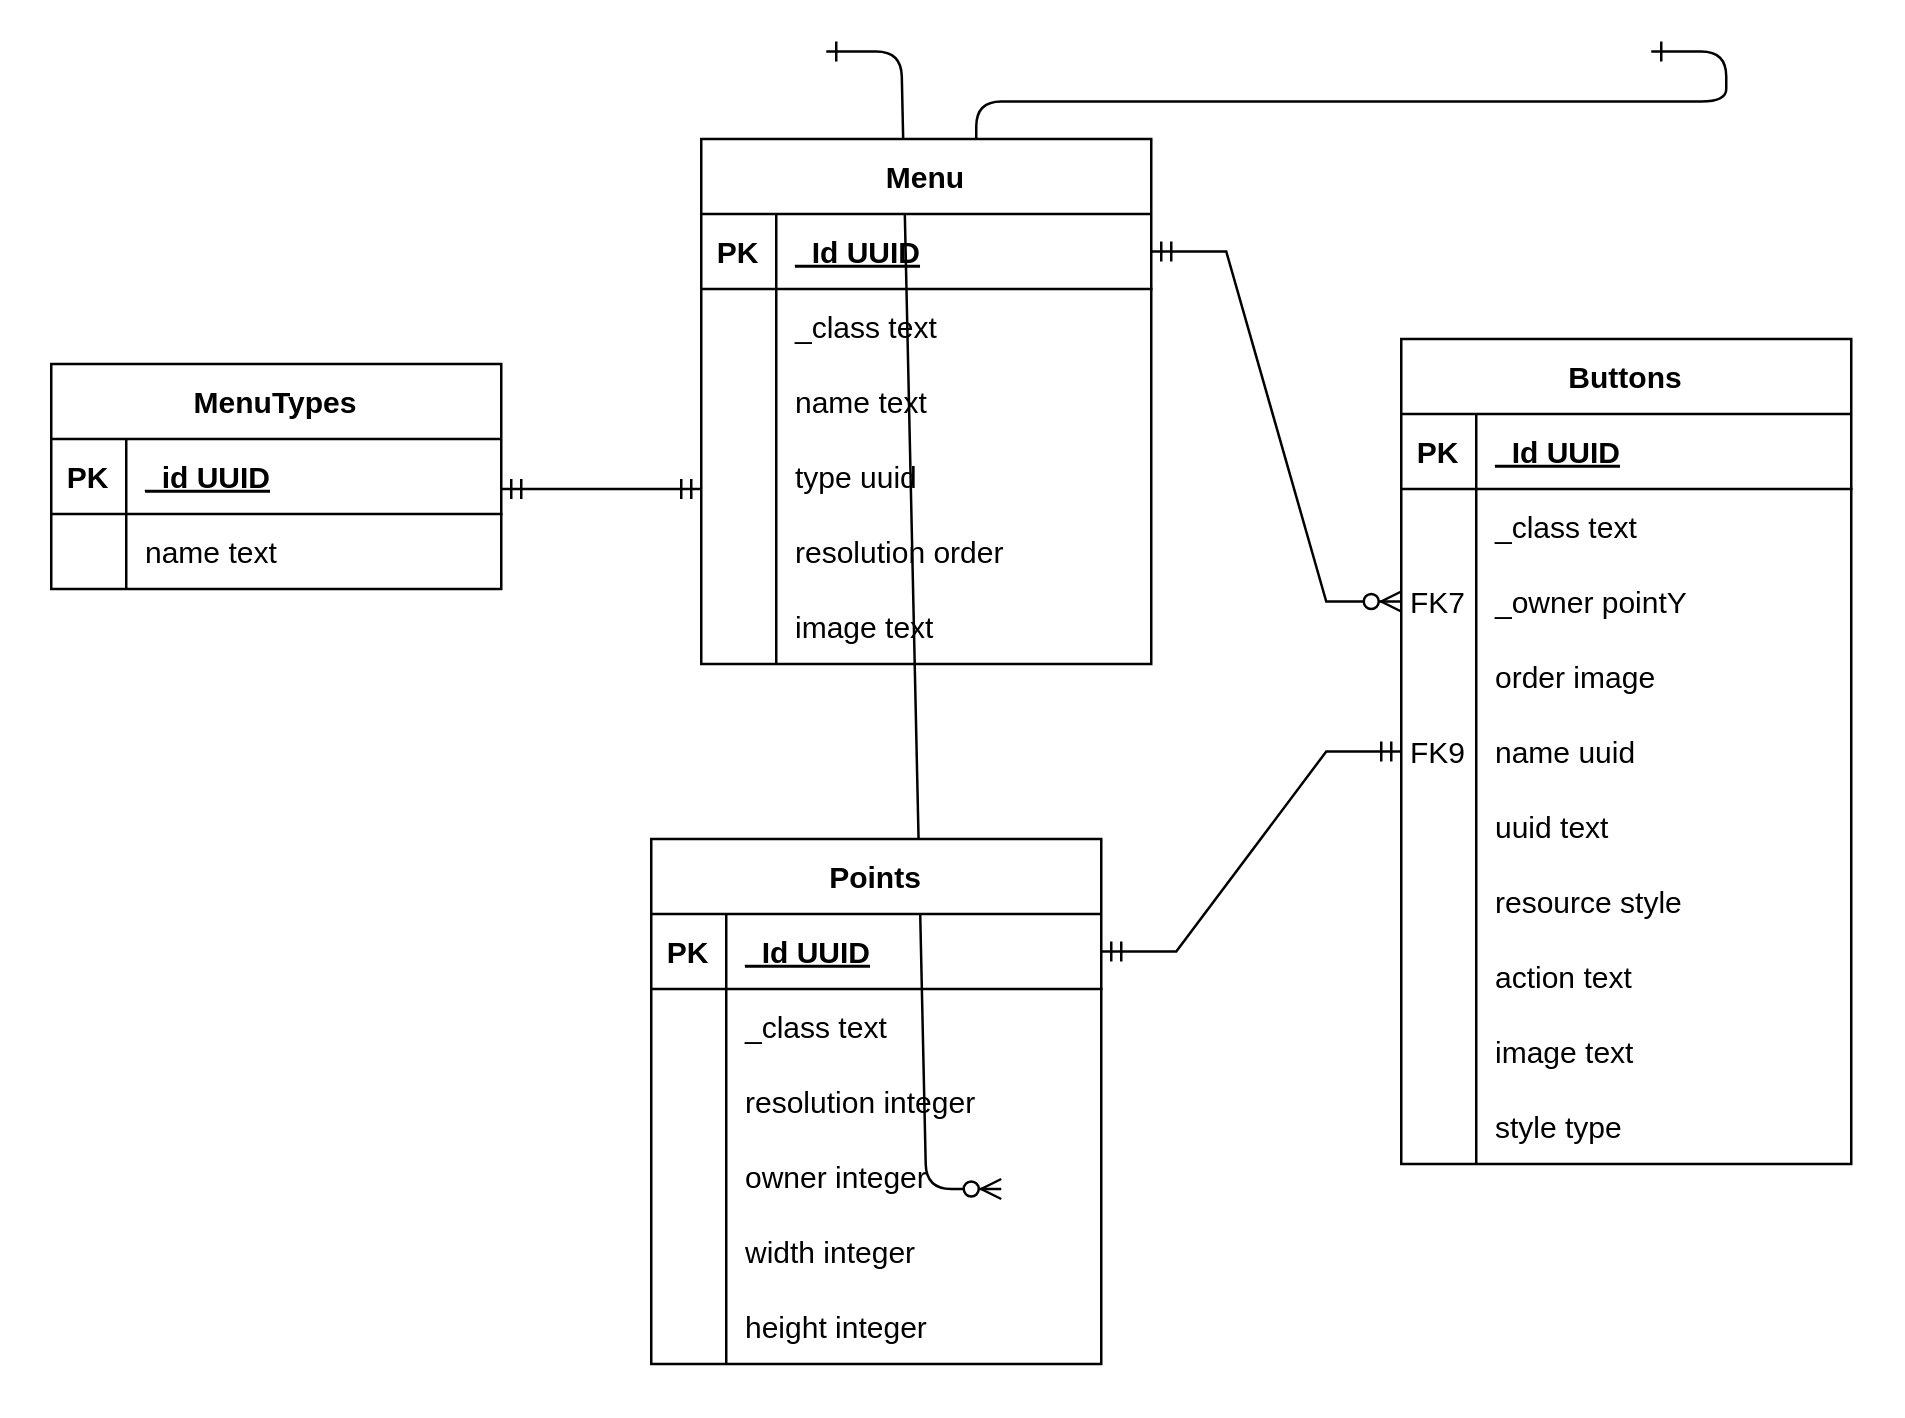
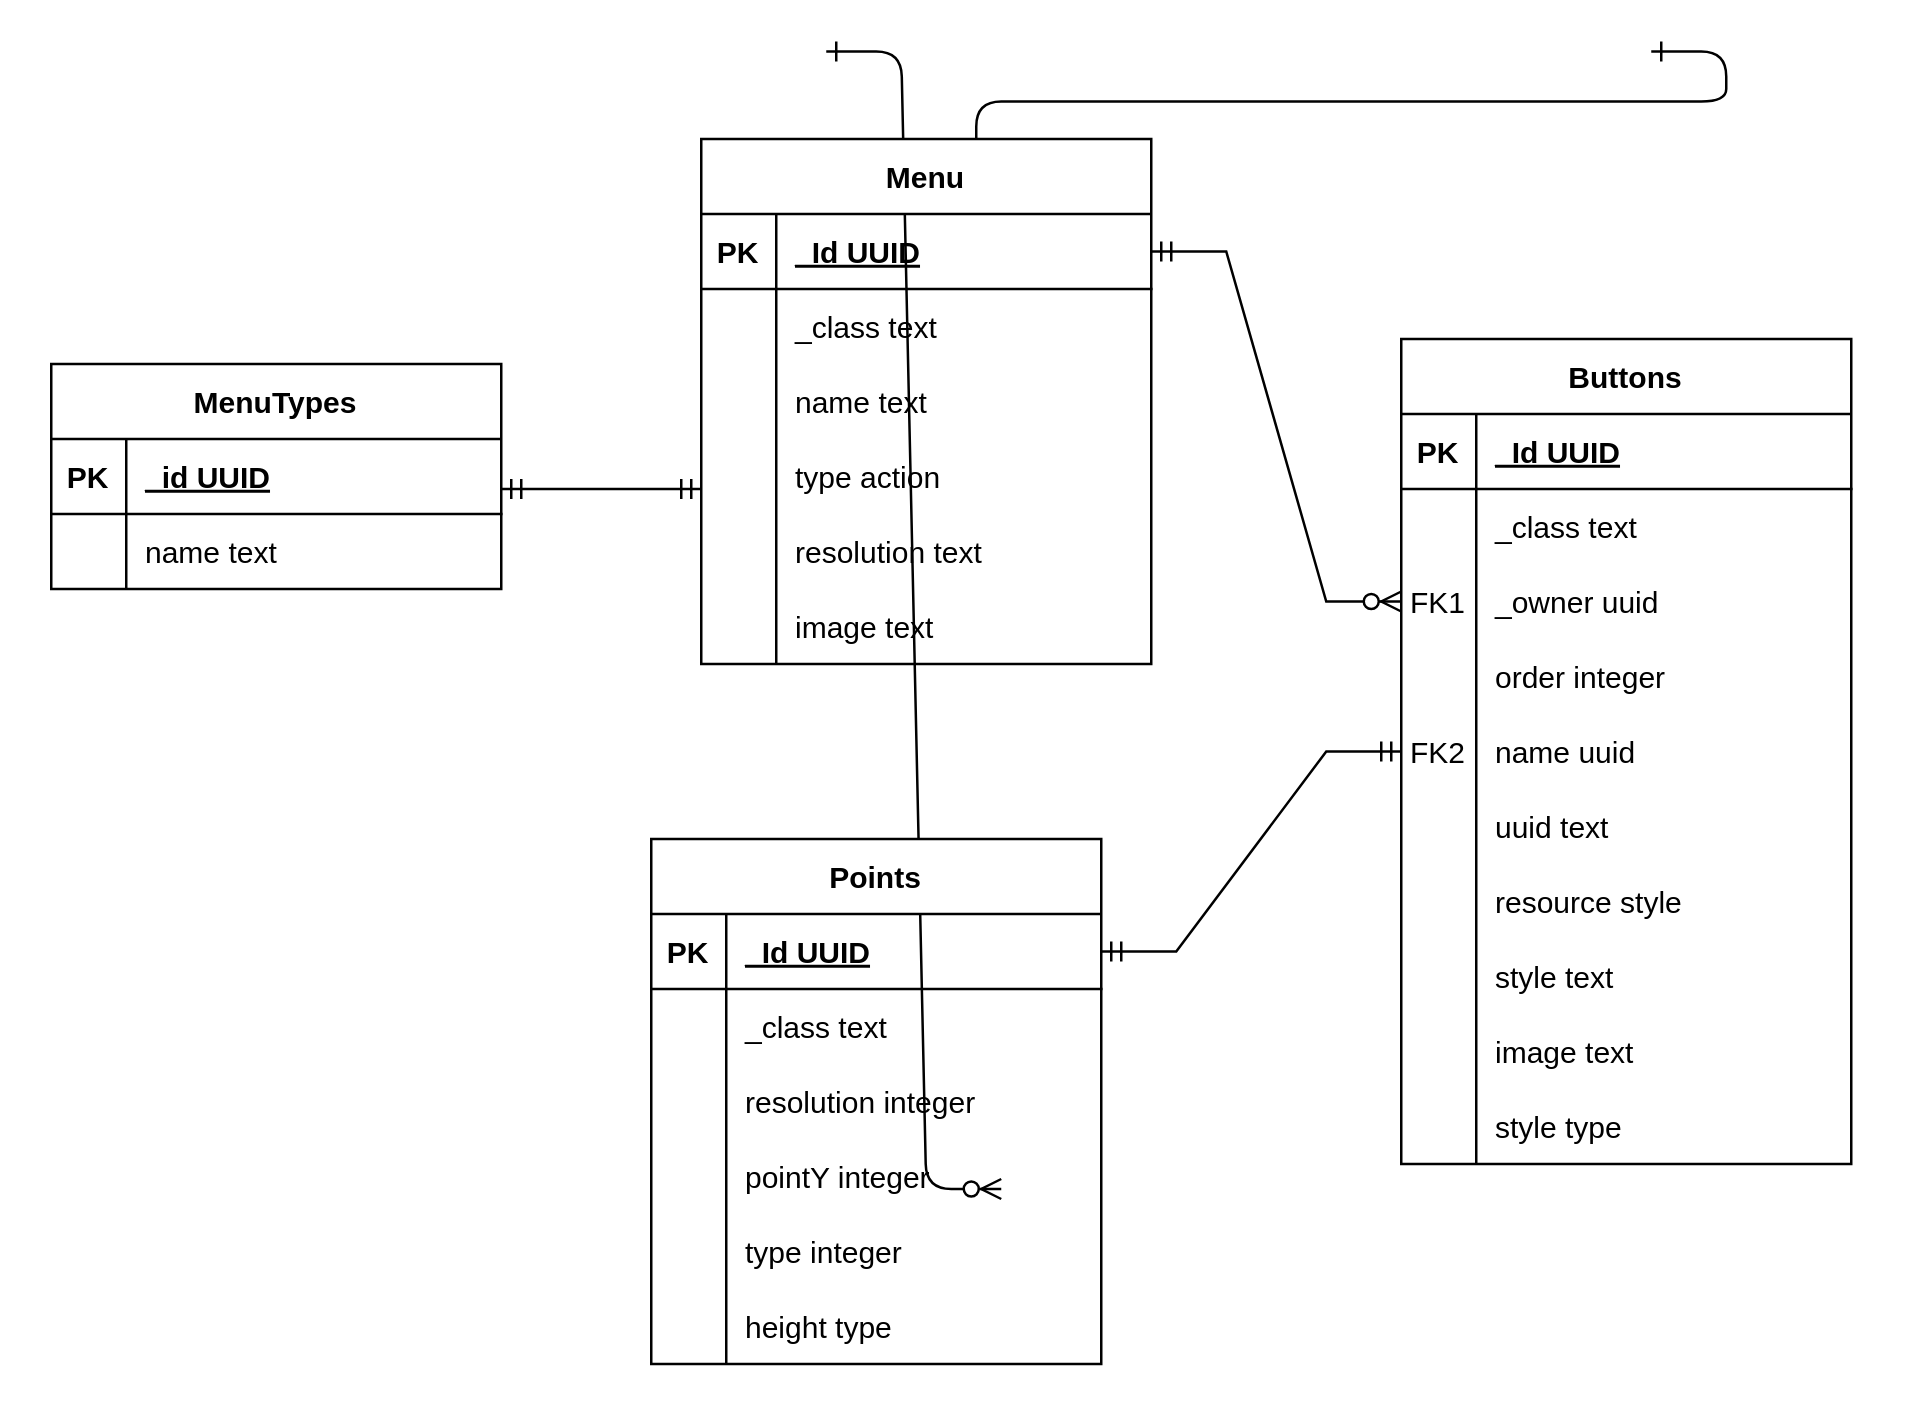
node "type uuid": label "type uuid" -> "type action"
node "resolution order": label "resolution order" -> "resolution text"
node "FK7": label "FK7" -> "FK1"
node "_owner pointY": label "_owner pointY" -> "_owner uuid"
node "order image": label "order image" -> "order integer"
node "FK9": label "FK9" -> "FK2"
node "action text": label "action text" -> "style text"
node "owner integer": label "owner integer" -> "pointY integer"
node "width integer": label "width integer" -> "type integer"
node "height integer": label "height integer" -> "height type"
